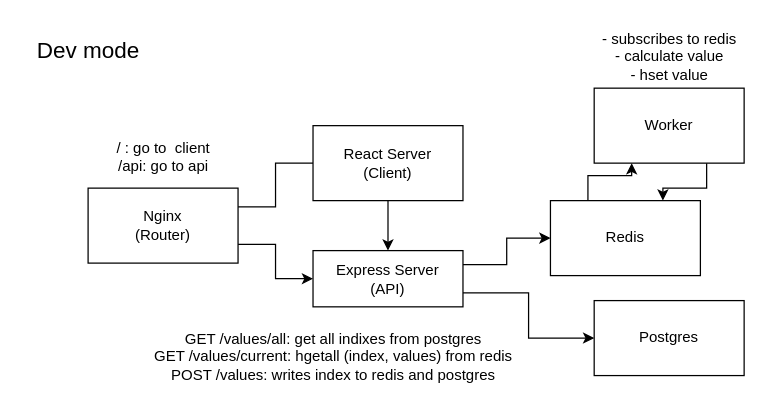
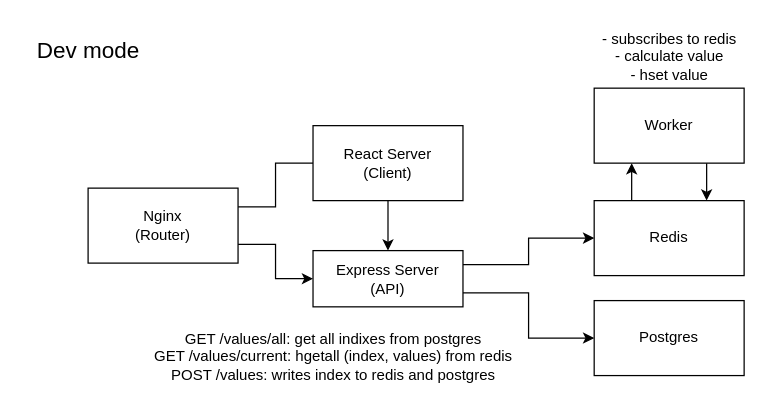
node "/ : go to client /api: go to api": removed
node "Redis": moved (626, 238) -> (669, 238)
